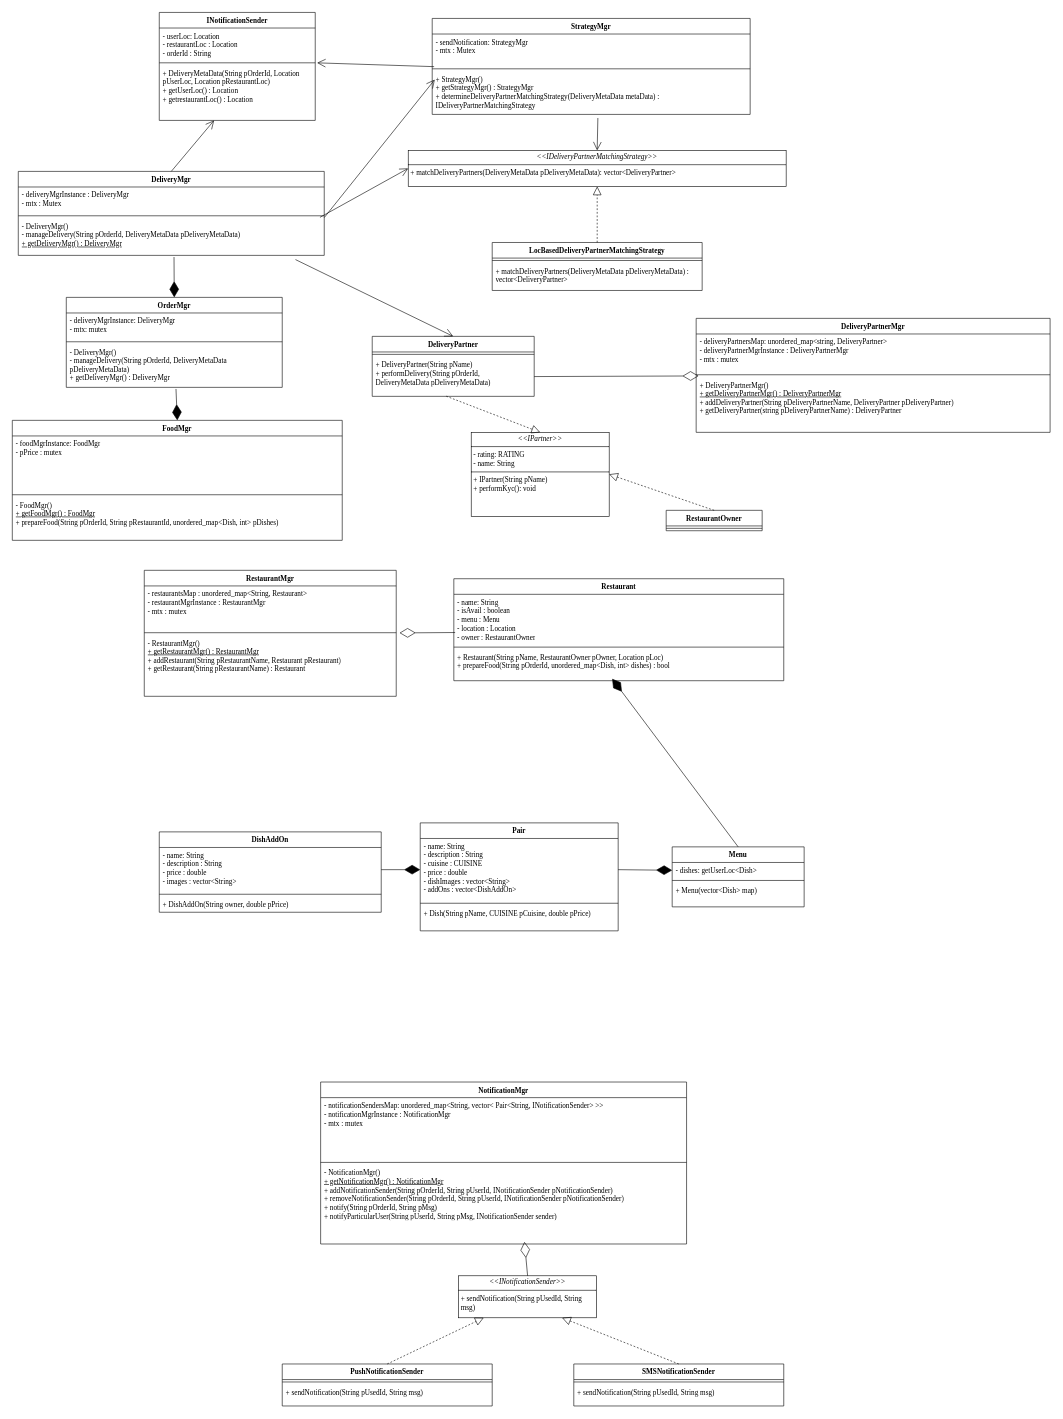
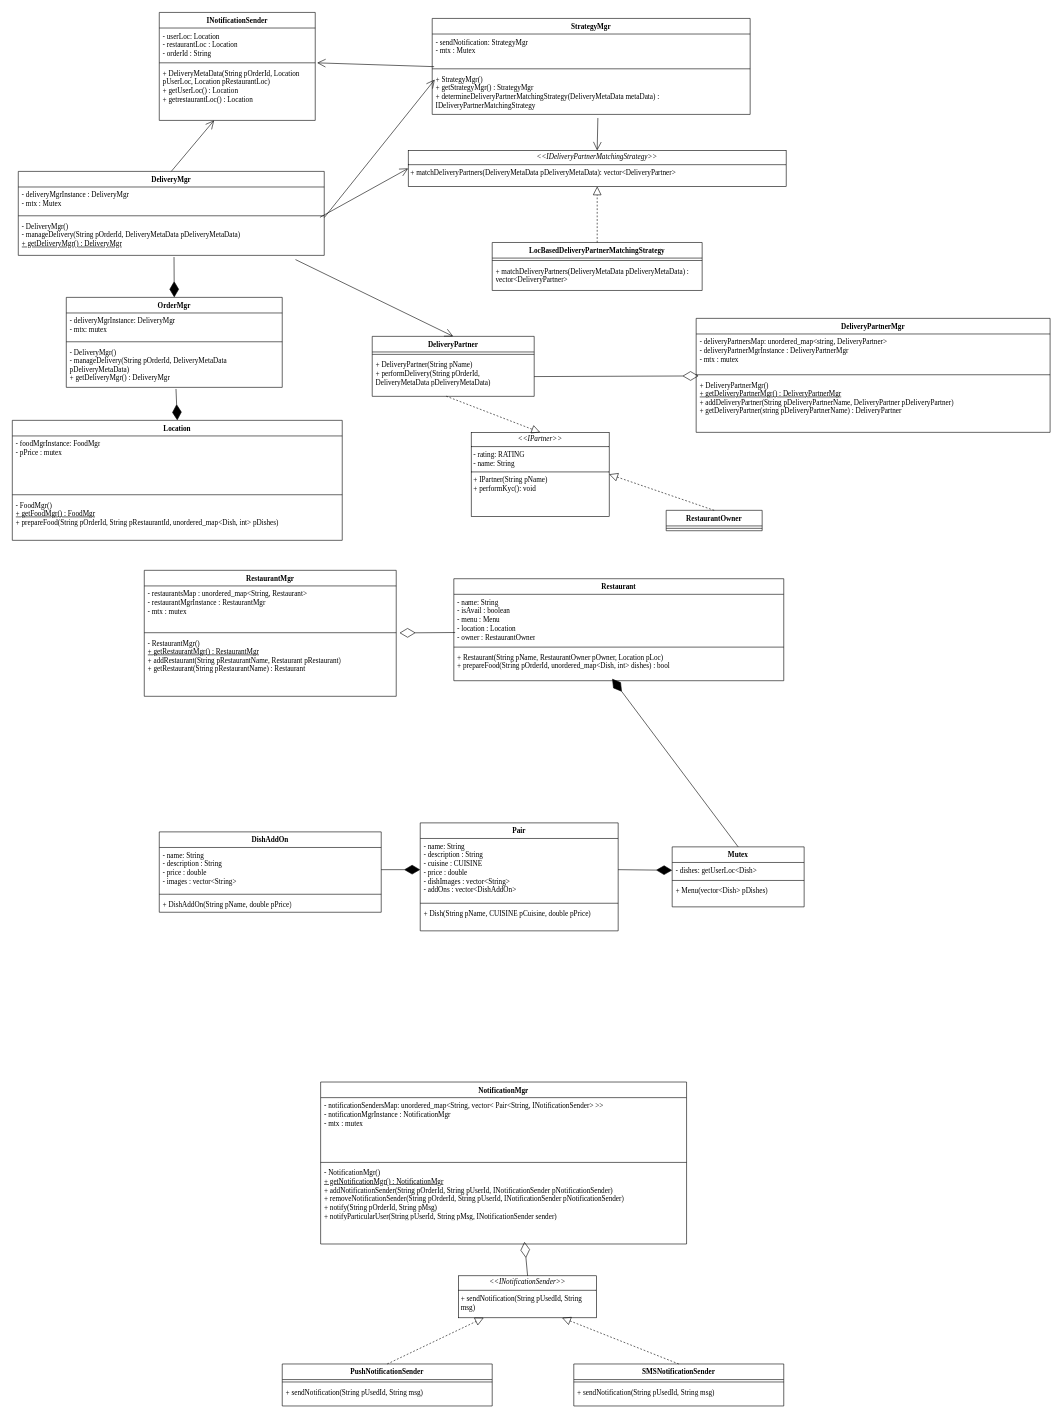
node "FoodMgr": label "FoodMgr" -> "Location"
node "Menu": label "Menu" -> "Mutex"
node "+ Menu(vector<Dish> map)": label "+ Menu(vector<Dish> map)" -> "+ Menu(vector<Dish> pDishes)"
node "+ DishAddOn(String owner, double pPrice)": label "+ DishAddOn(String owner, double pPrice)" -> "+ DishAddOn(String pName, double pPrice)"
